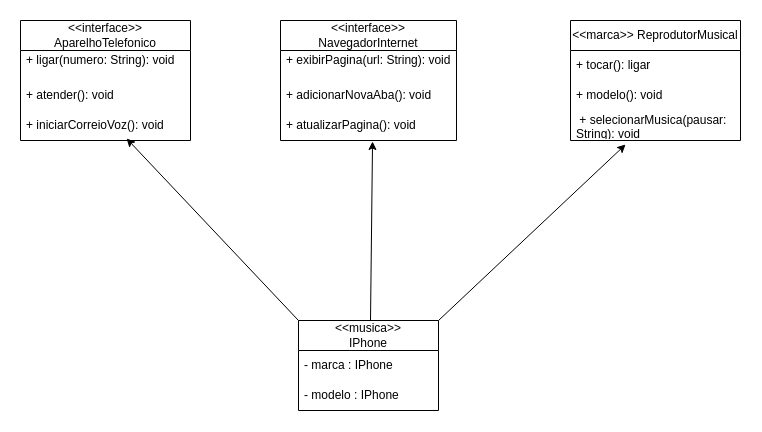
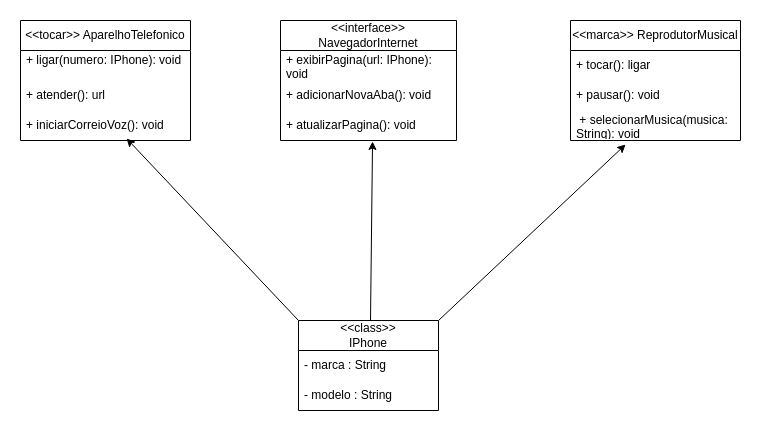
node "<<interface>> AparelhoTelefonico": label "<<interface>> AparelhoTelefonico" -> "<<tocar>> AparelhoTelefonico"
node "+ ligar(numero: String): void": label "+ ligar(numero: String): void" -> "+ ligar(numero: IPhone): void"
node "+ exibirPagina(url: String): void": label "+ exibirPagina(url: String): void" -> "+ exibirPagina(url: IPhone): void"
node "+ atender(): void": label "+ atender(): void" -> "+ atender(): url"
node "+ modelo(): void": label "+ modelo(): void" -> "+ pausar(): void"
node "+ selecionarMusica(pausar: String): void": label "+ selecionarMusica(pausar: String): void" -> "+ selecionarMusica(musica: String): void"
node "<<musica>> IPhone": label "<<musica>> IPhone" -> "<<class>> IPhone"
node "- marca : IPhone": label "- marca : IPhone" -> "- marca : String"
node "- modelo : IPhone": label "- modelo : IPhone" -> "- modelo : String"
